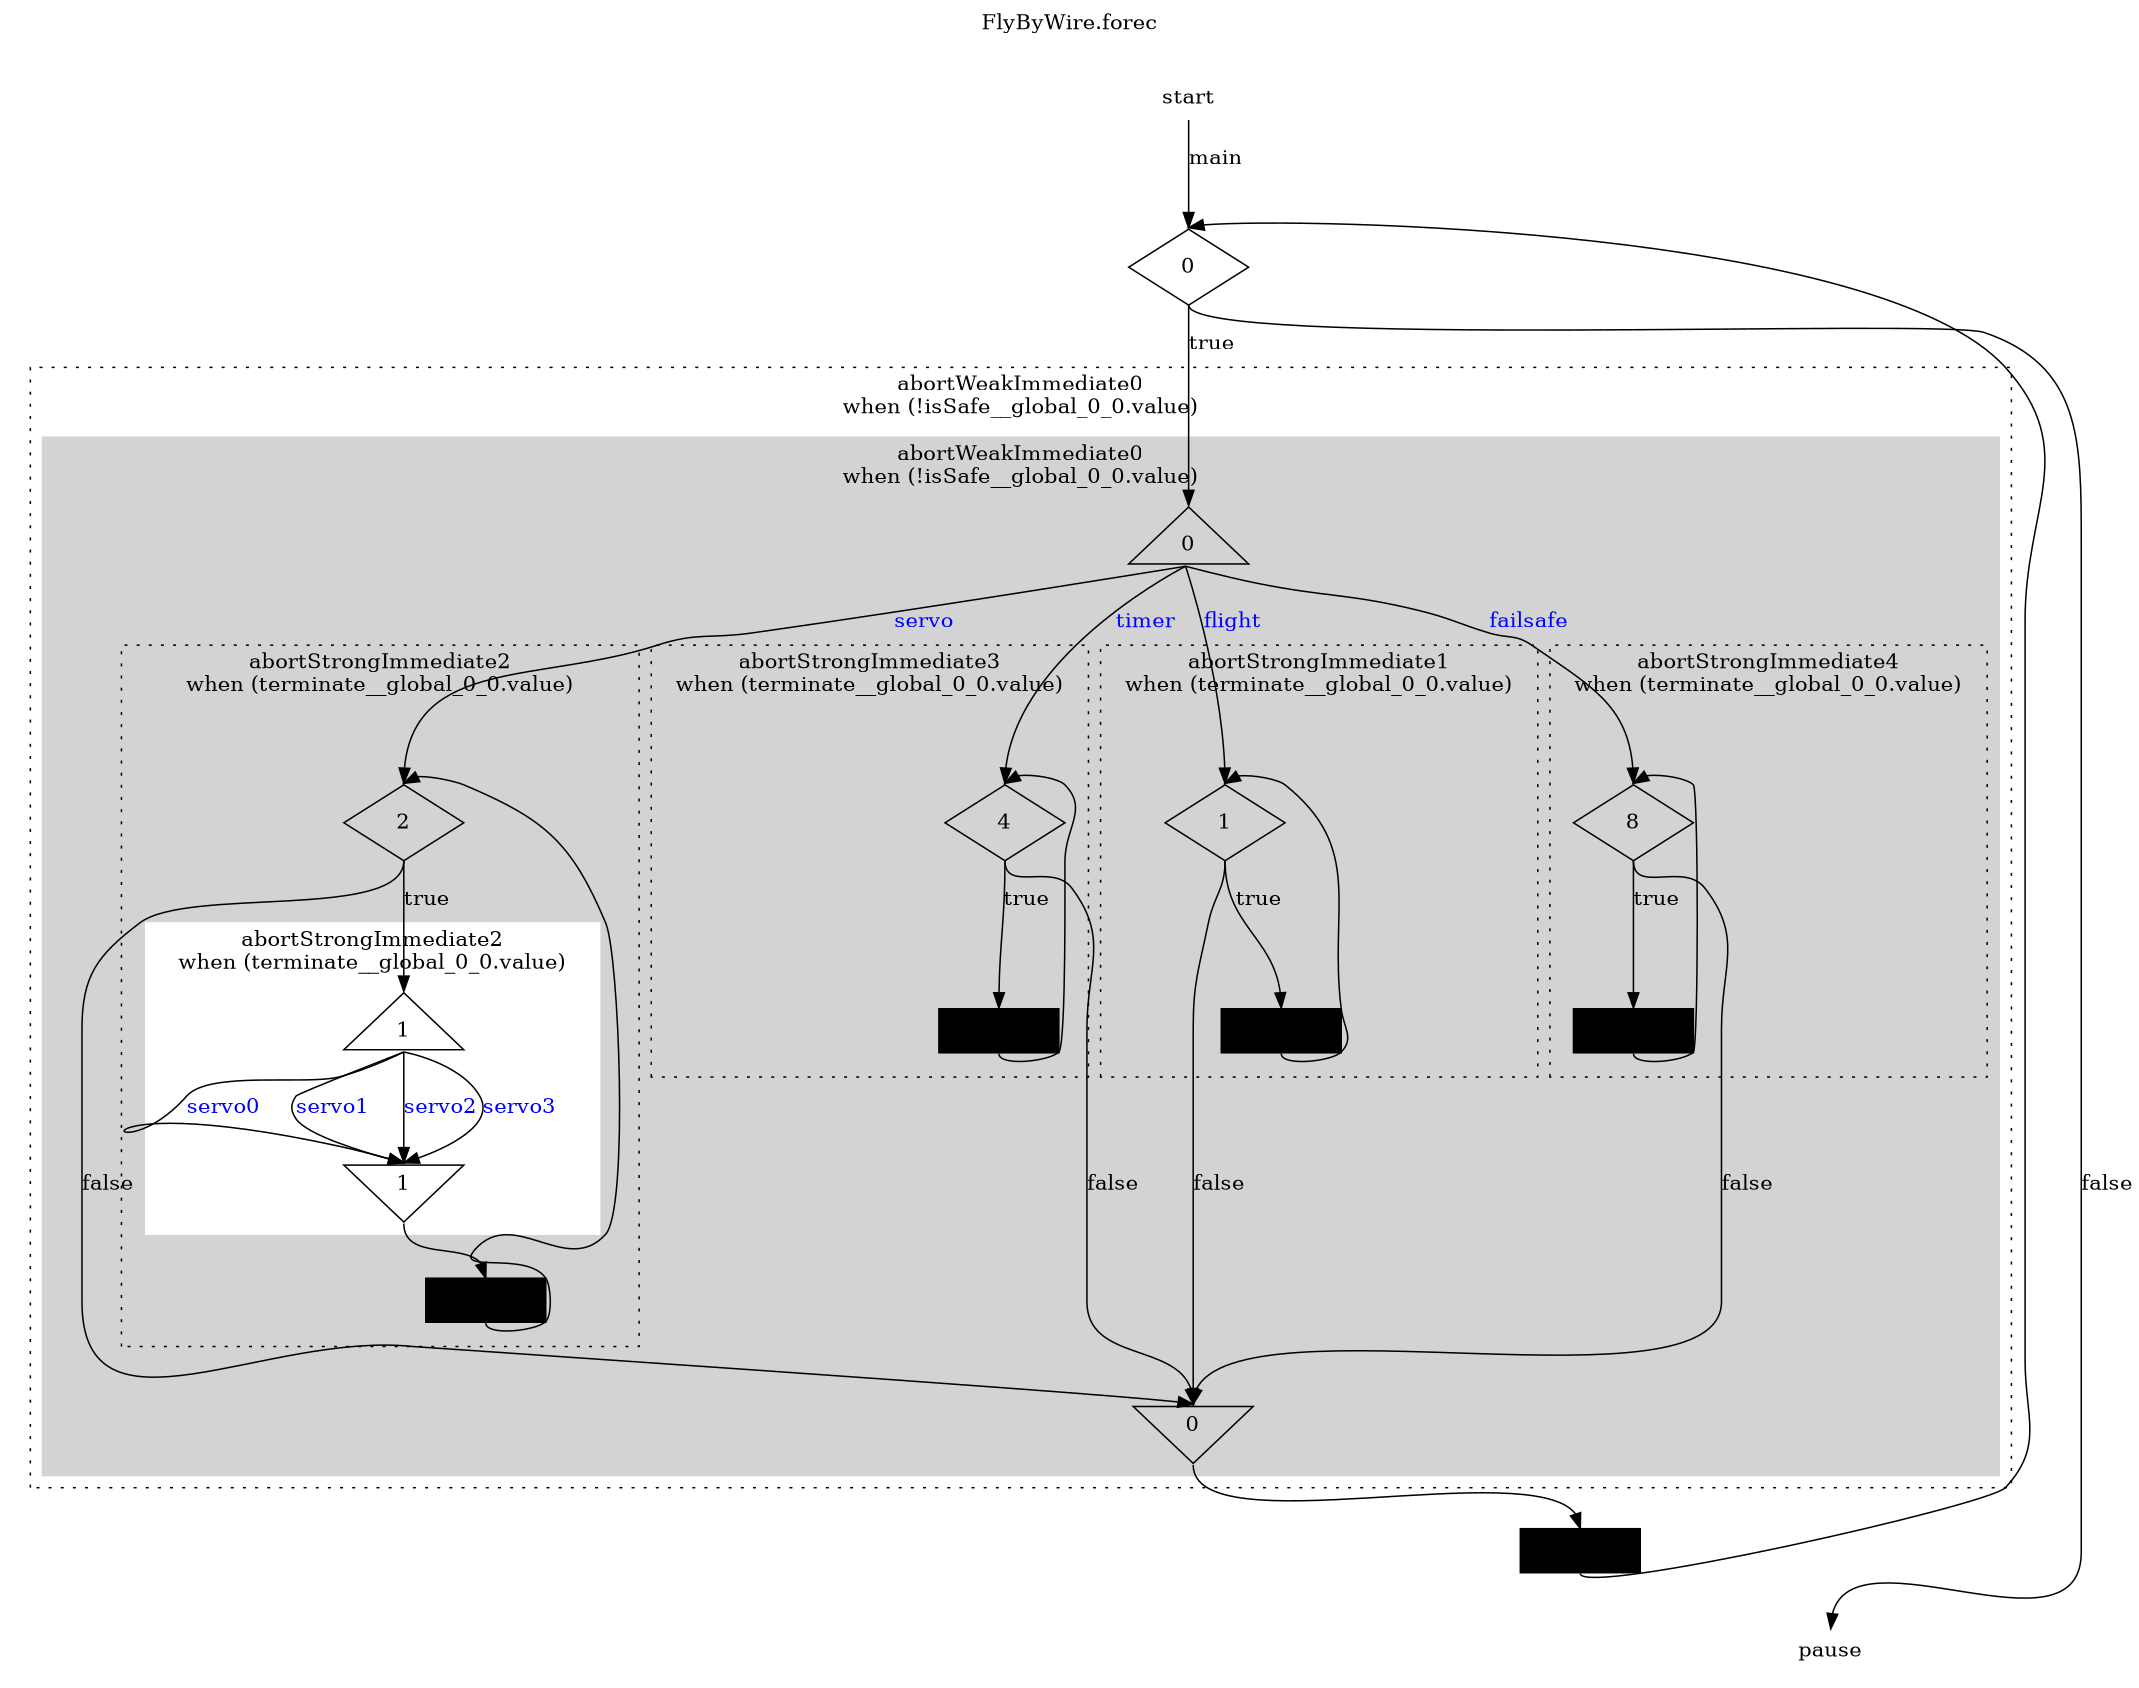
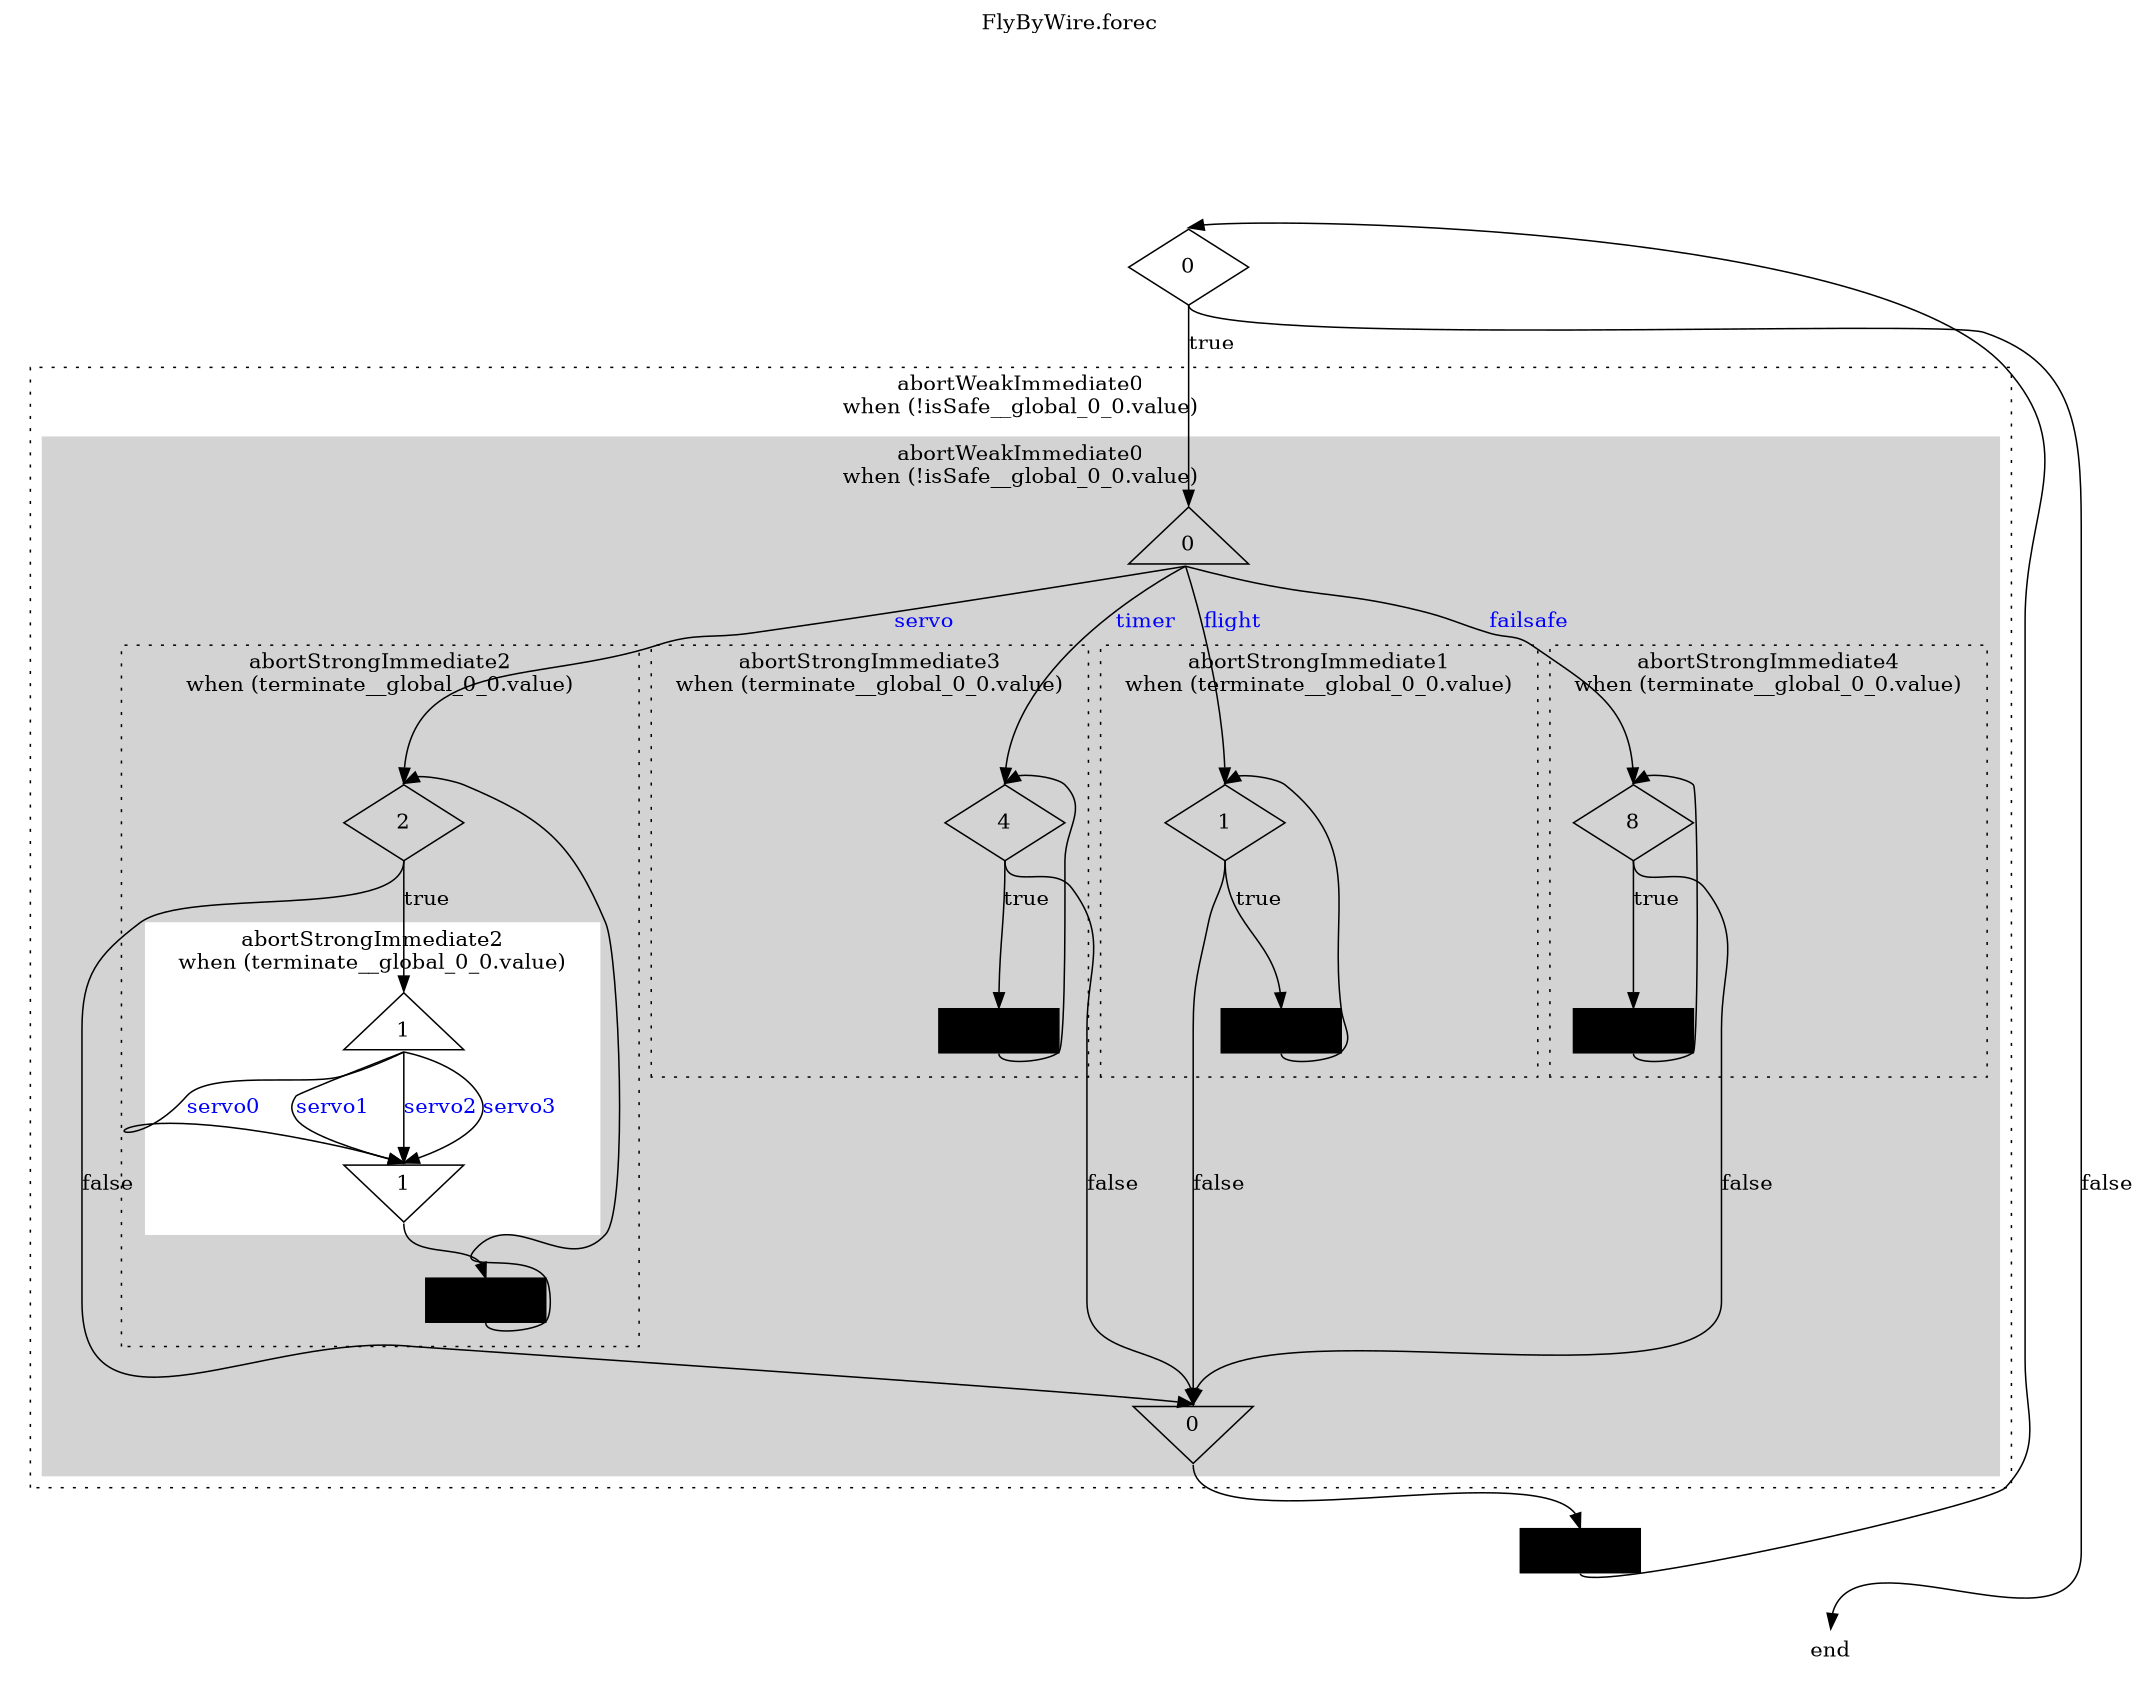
node "start": removed
node "pause": label "pause" -> "end"
